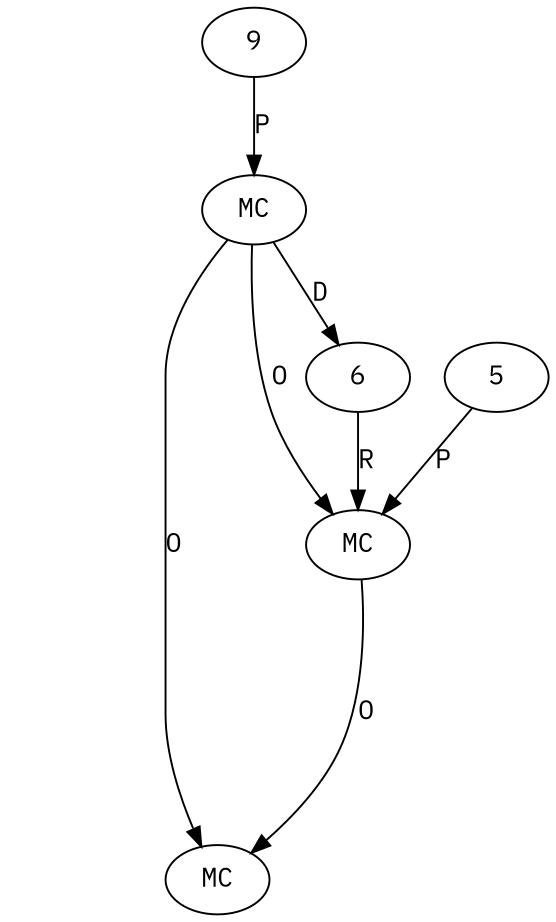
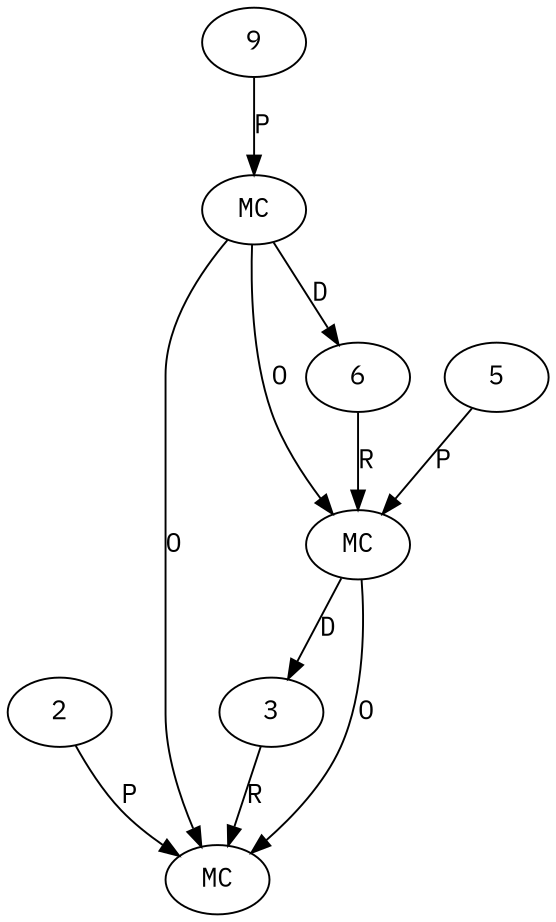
node "2": added
node "3": added
